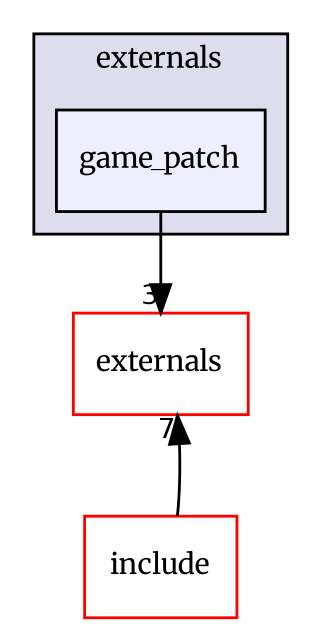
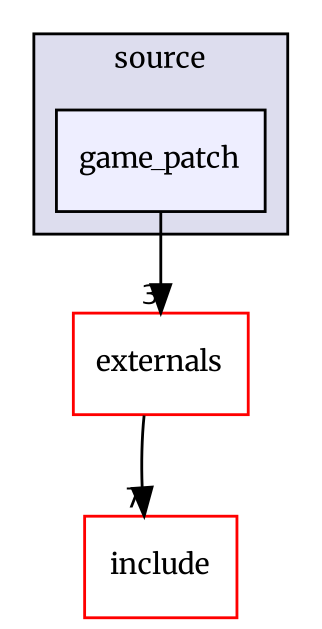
cluster "externals": label "externals" -> "source"
edge "include" -> "externals": reversed
